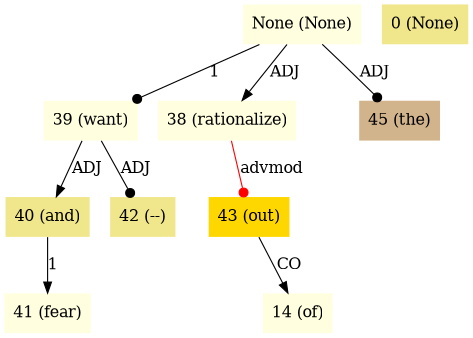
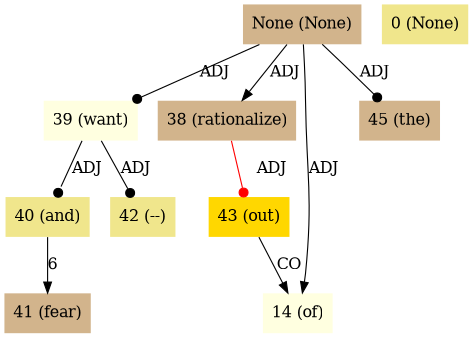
node "None (None)": fillcolor lightyellow -> tan
edge "None (None)" -> "39 (want)": label "1" -> "ADJ"
node "38 (rationalize)": fillcolor lightyellow -> tan
edge "None (None)" -> "14 (of)": added, label "ADJ"
edge "39 (want)" -> "40 (and)": arrowhead normal -> dot
edge "38 (rationalize)" -> "43 (out)": label "advmod" -> "ADJ"
edge "40 (and)" -> "41 (fear)": label "1" -> "6"
node "41 (fear)": fillcolor lightyellow -> tan
